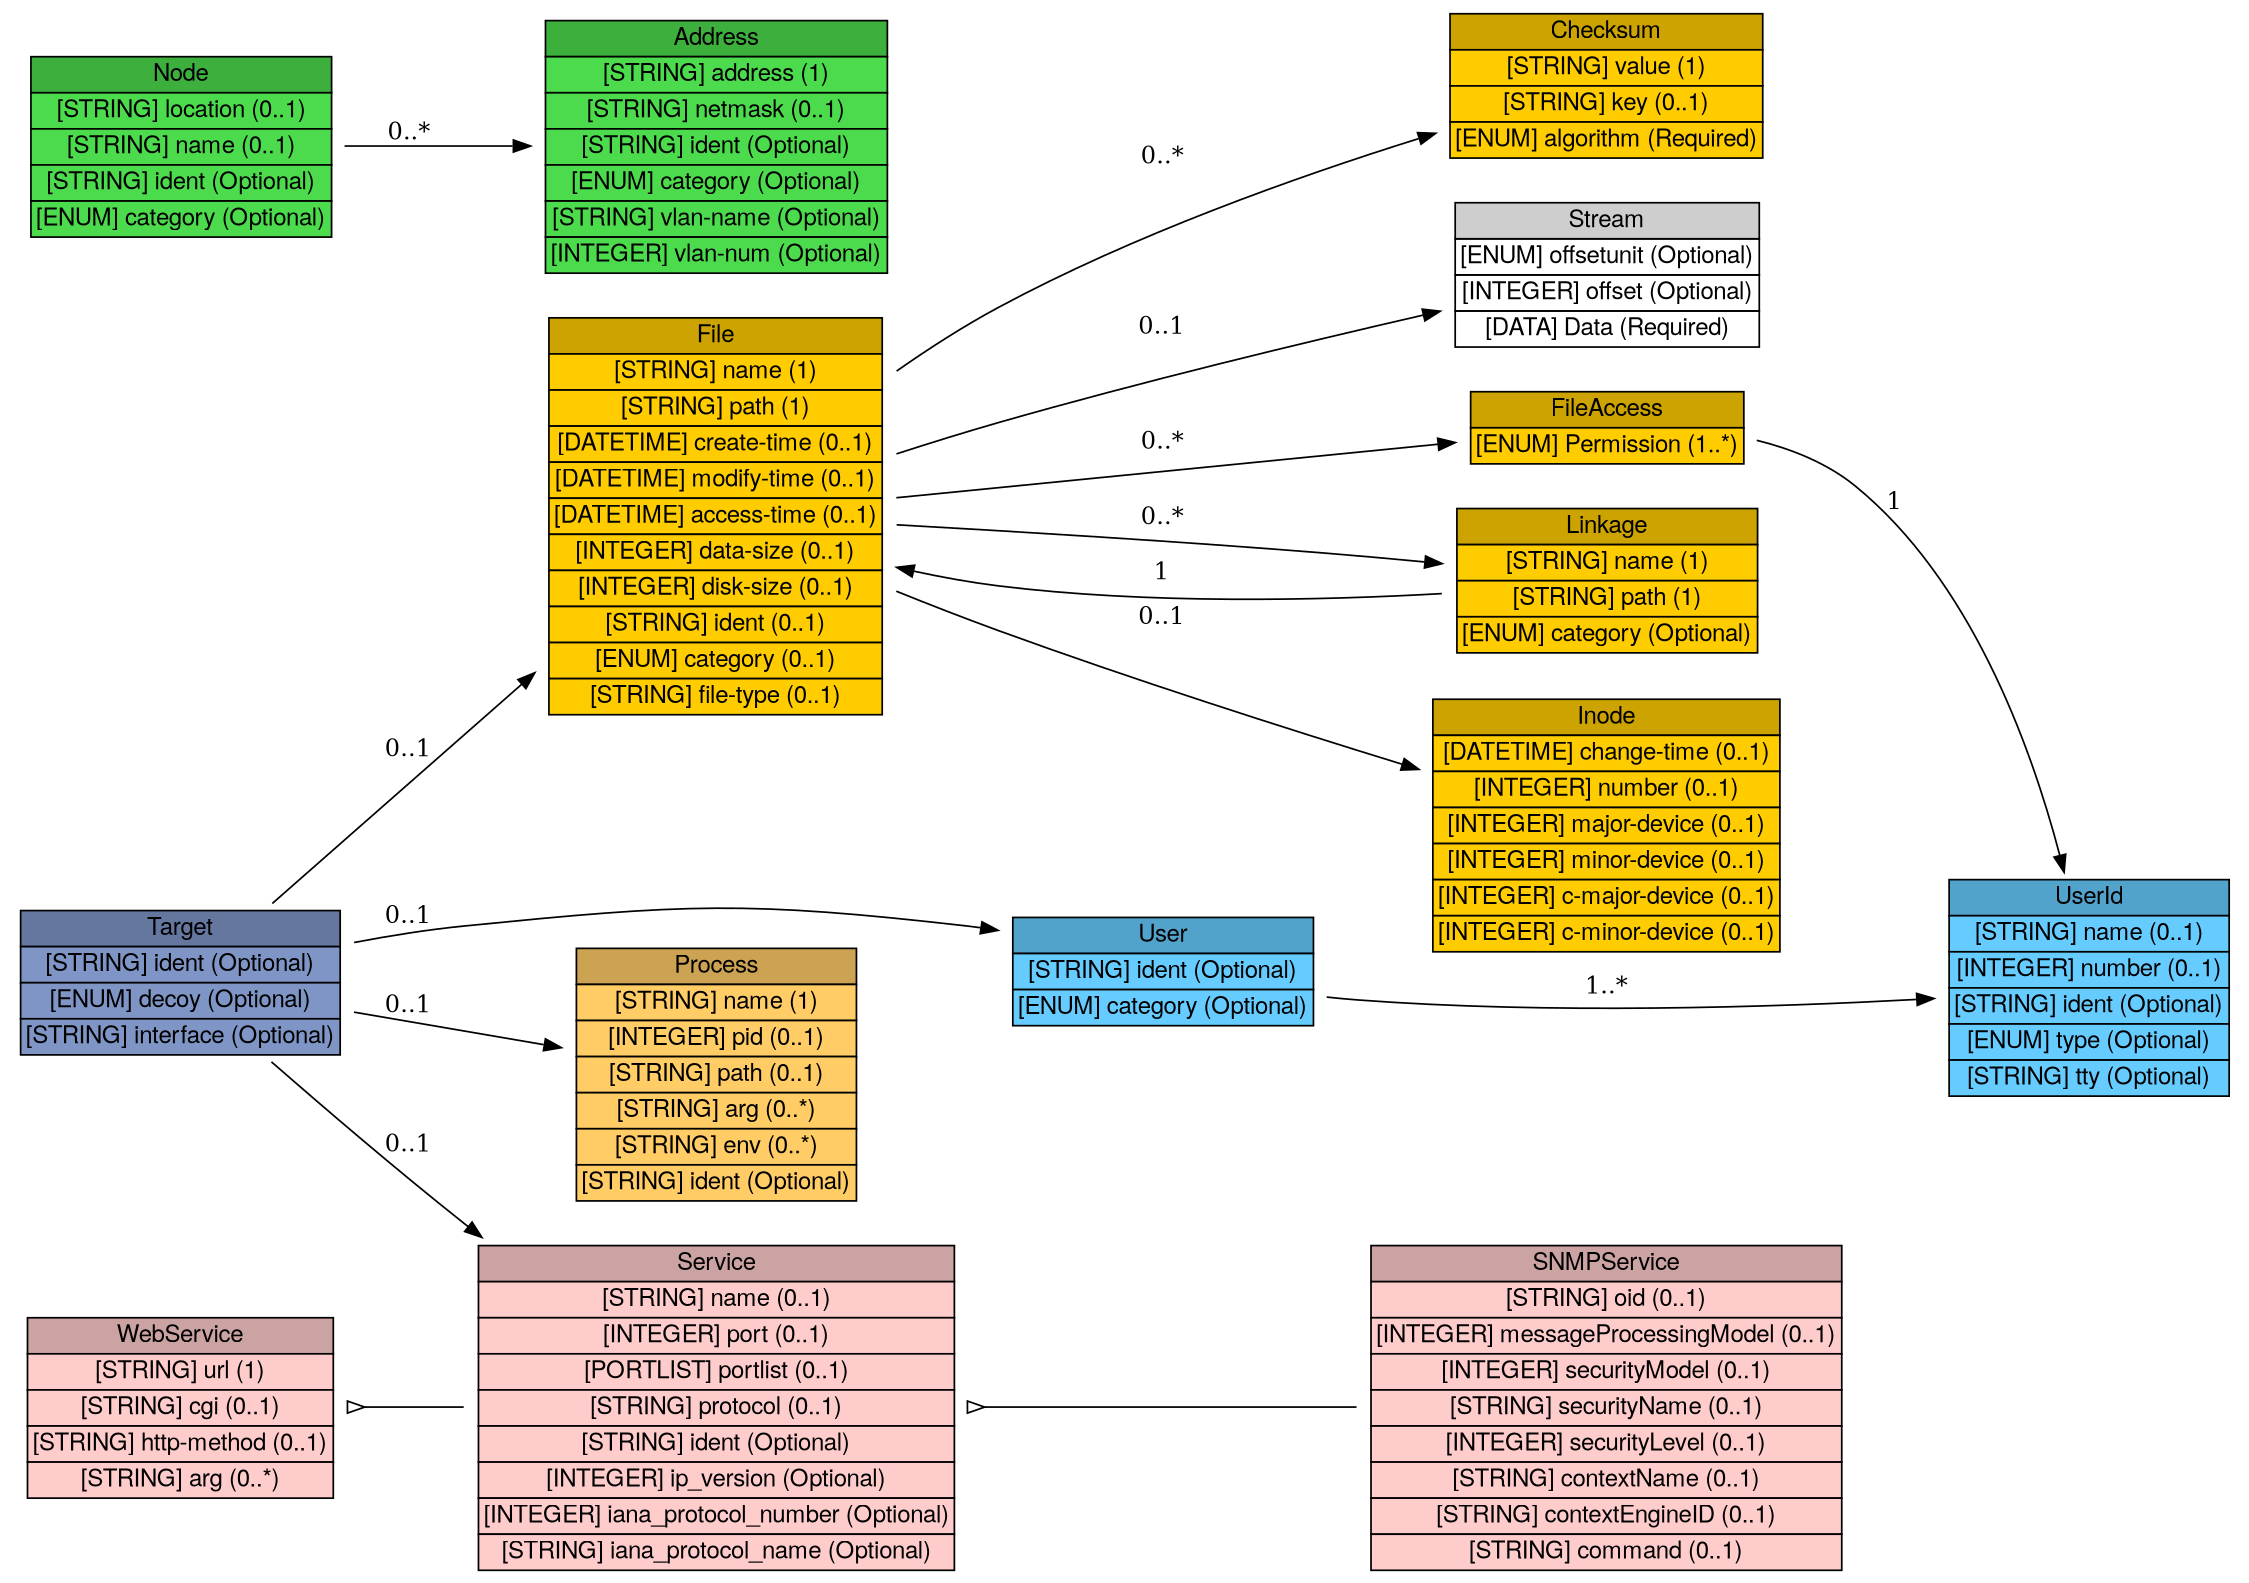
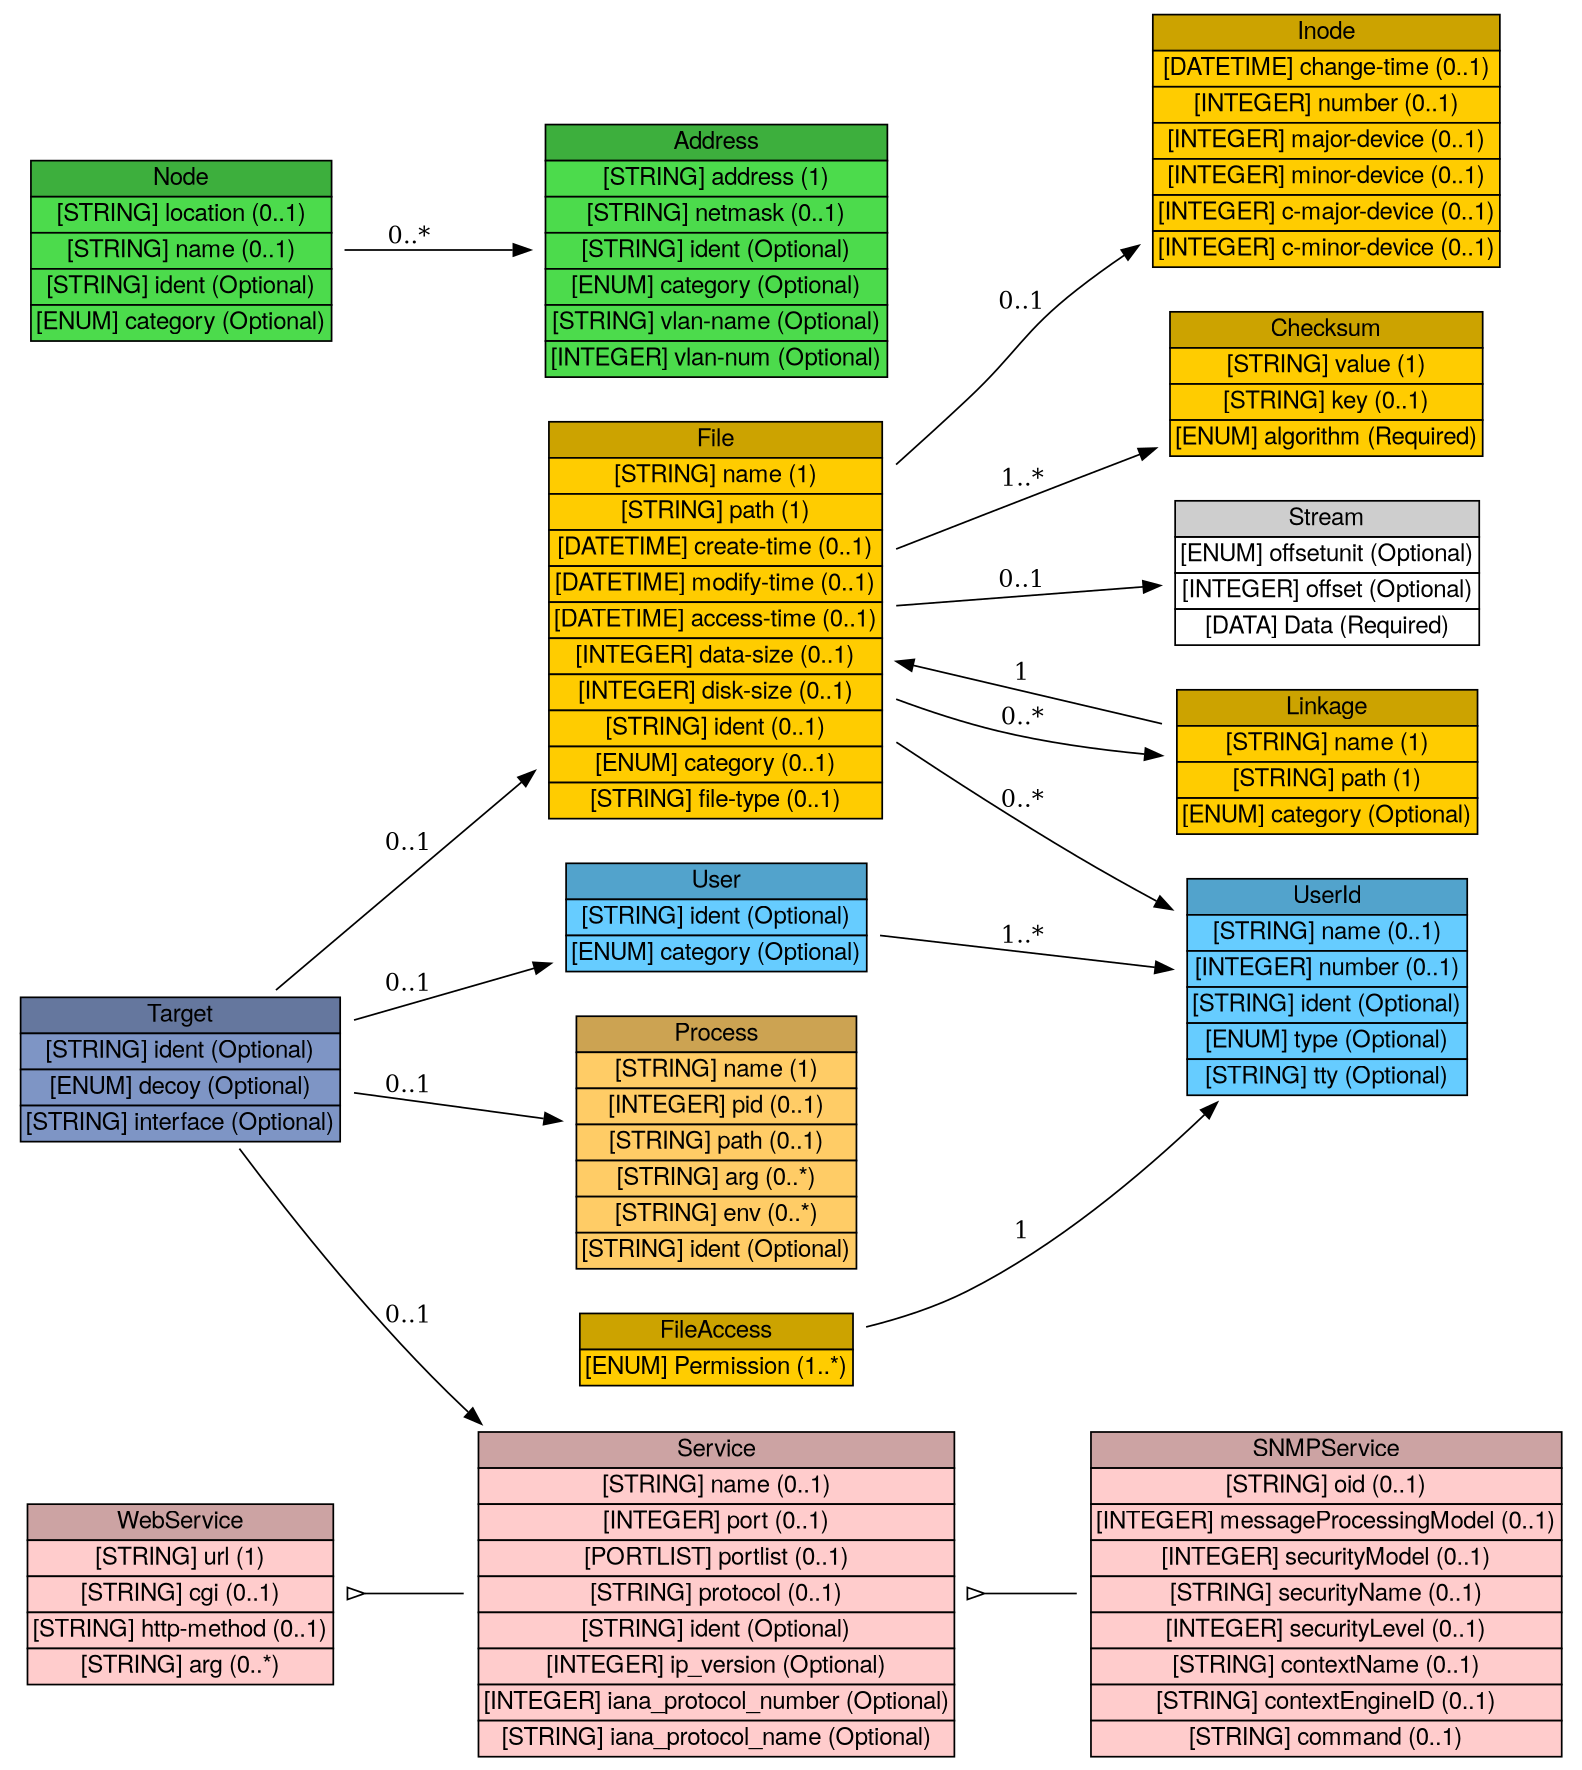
edge "File" -> "Checksum": label "0..*" -> "1..*"
edge "File" -> "FileAccess": now "File" -> "UserId"
